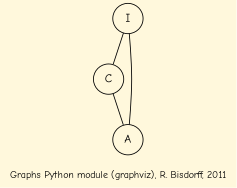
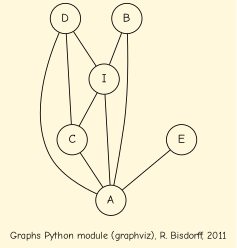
node "D": added
node "B": added
node "E": added
